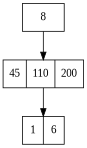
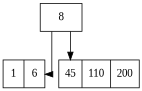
edge "45" -> "1": now "8" -> "1"
